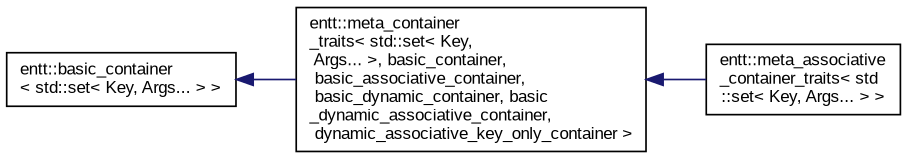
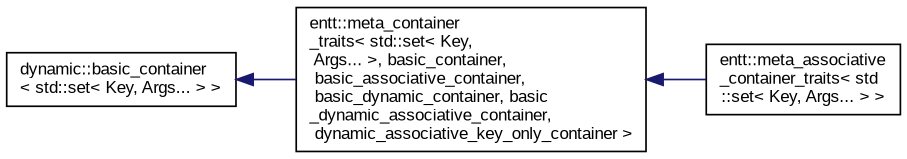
node "entt::basic_container < std::set< Key, Args... > >": label "entt::basic_container < std::set< Key, Args... > >" -> "dynamic::basic_container < std::set< Key, Args... > >"
